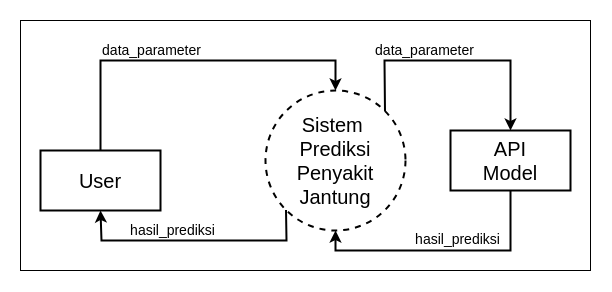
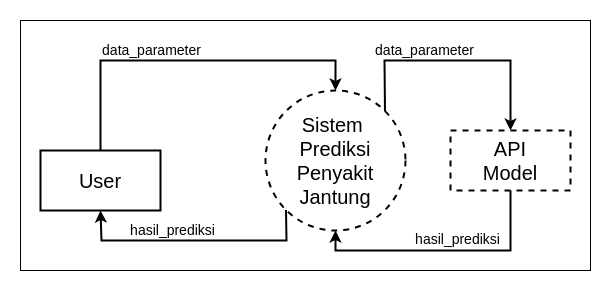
node "API Model": style solid -> dashed
